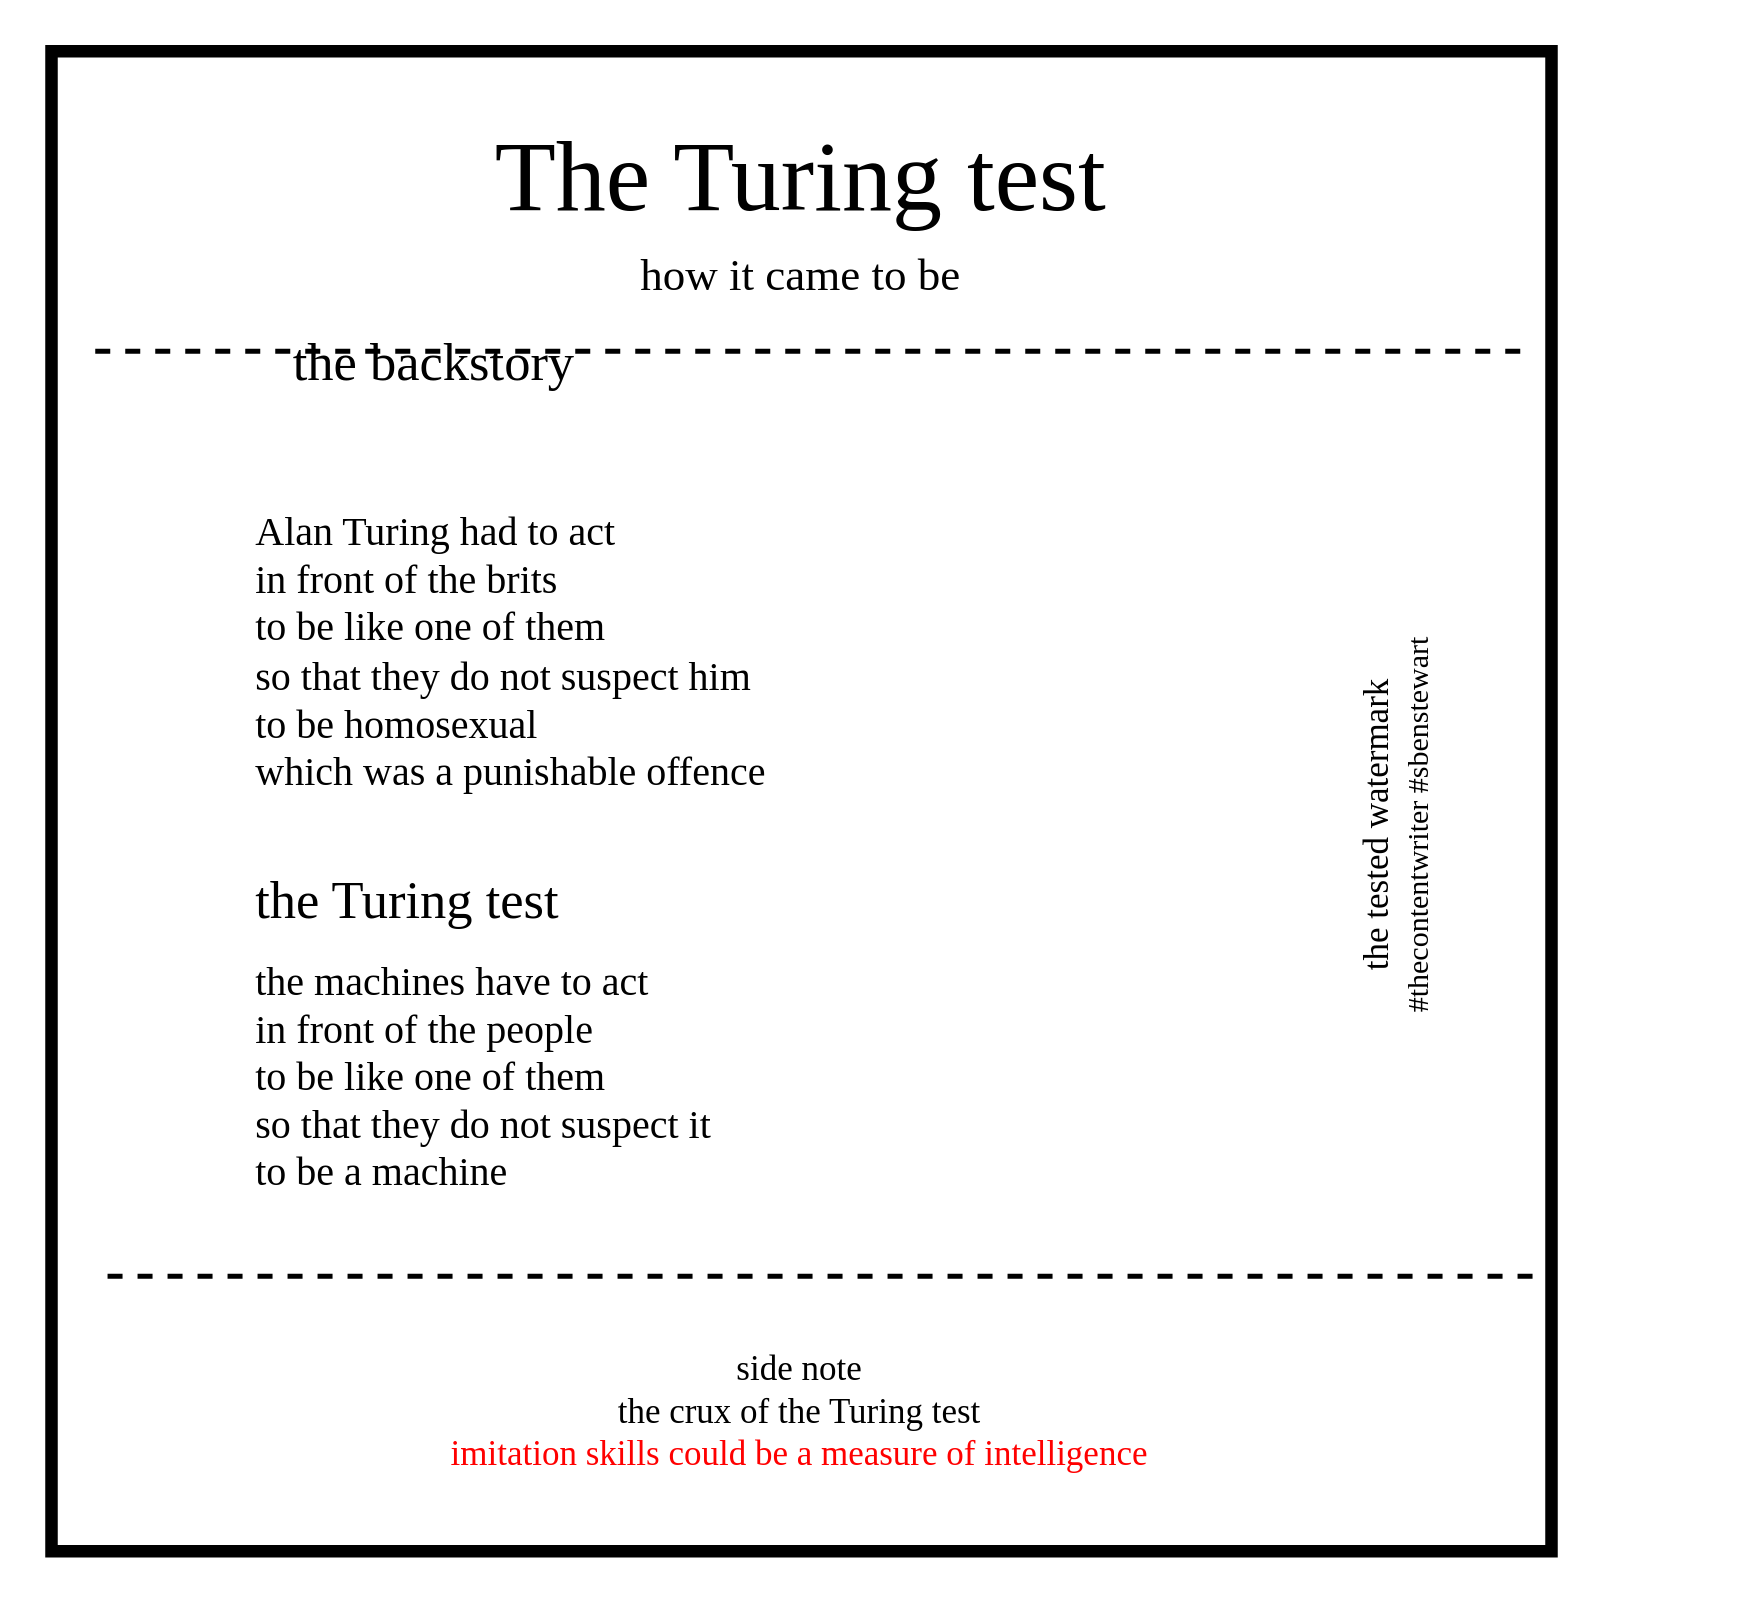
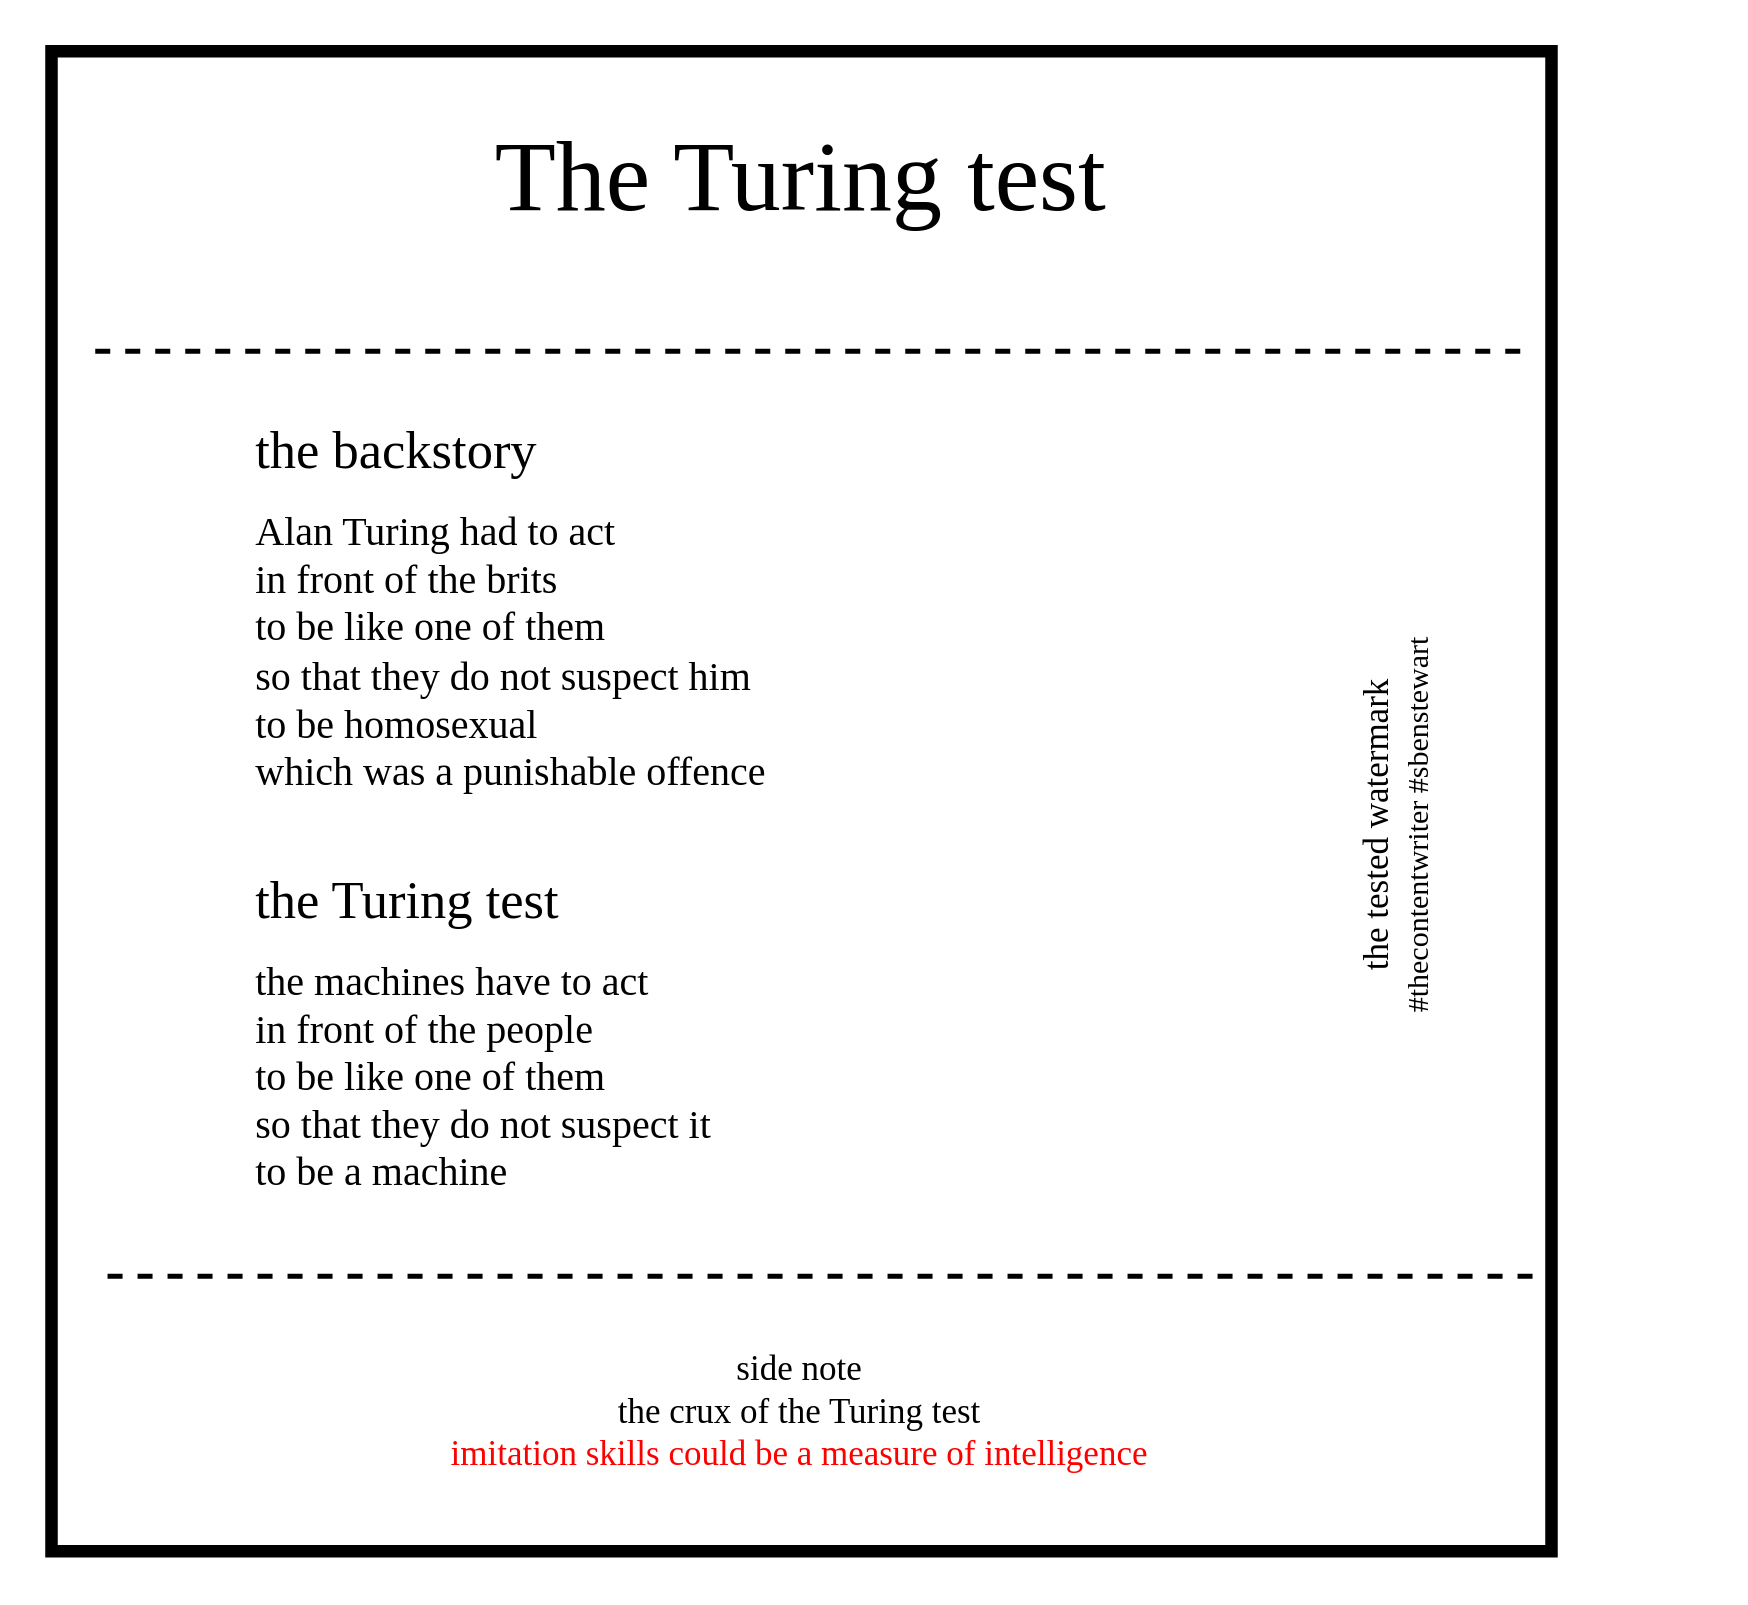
node "how it came to be": removed
node "the backstory": moved (827, 364) -> (789, 451)
